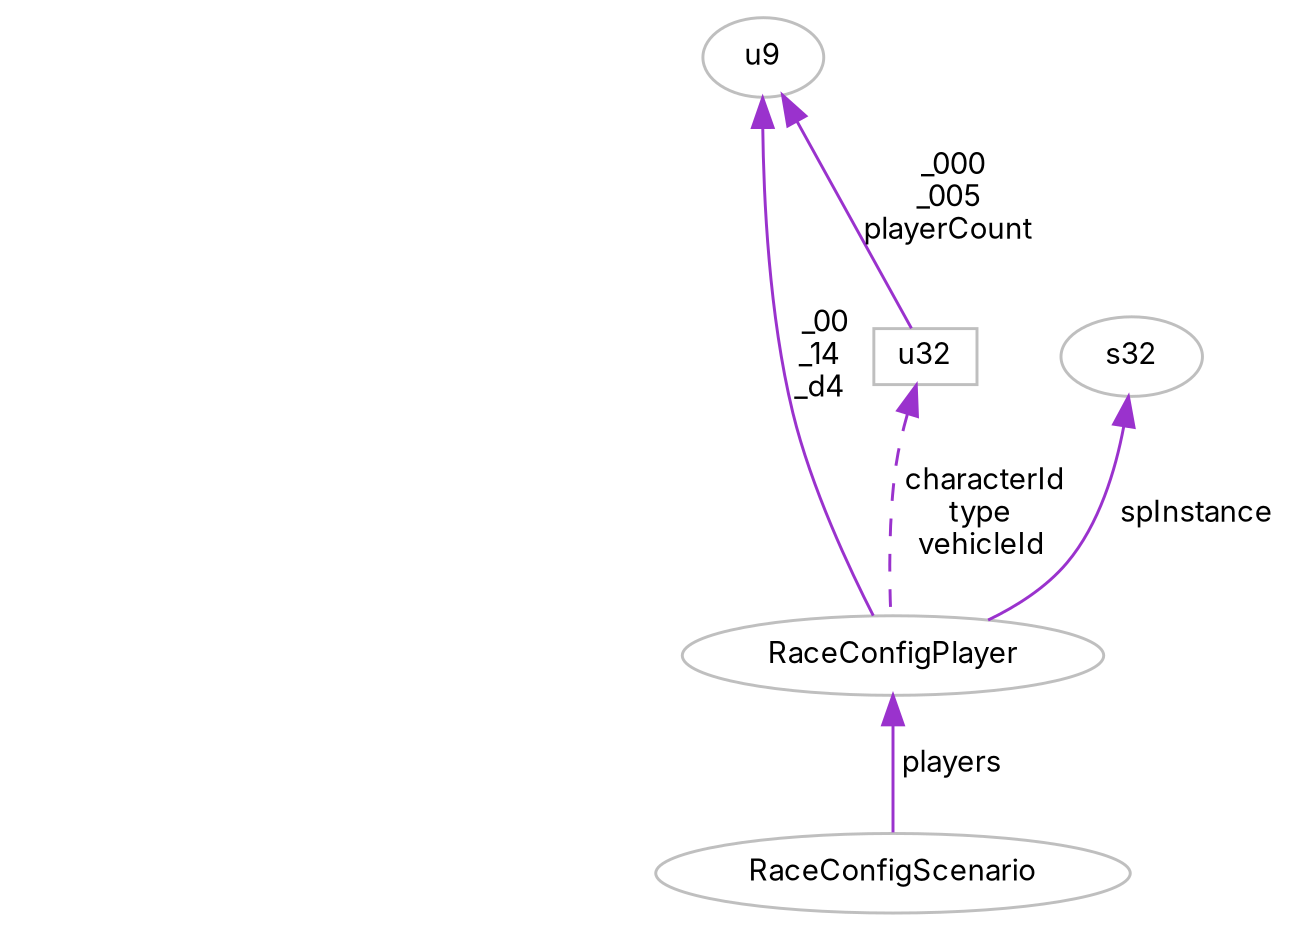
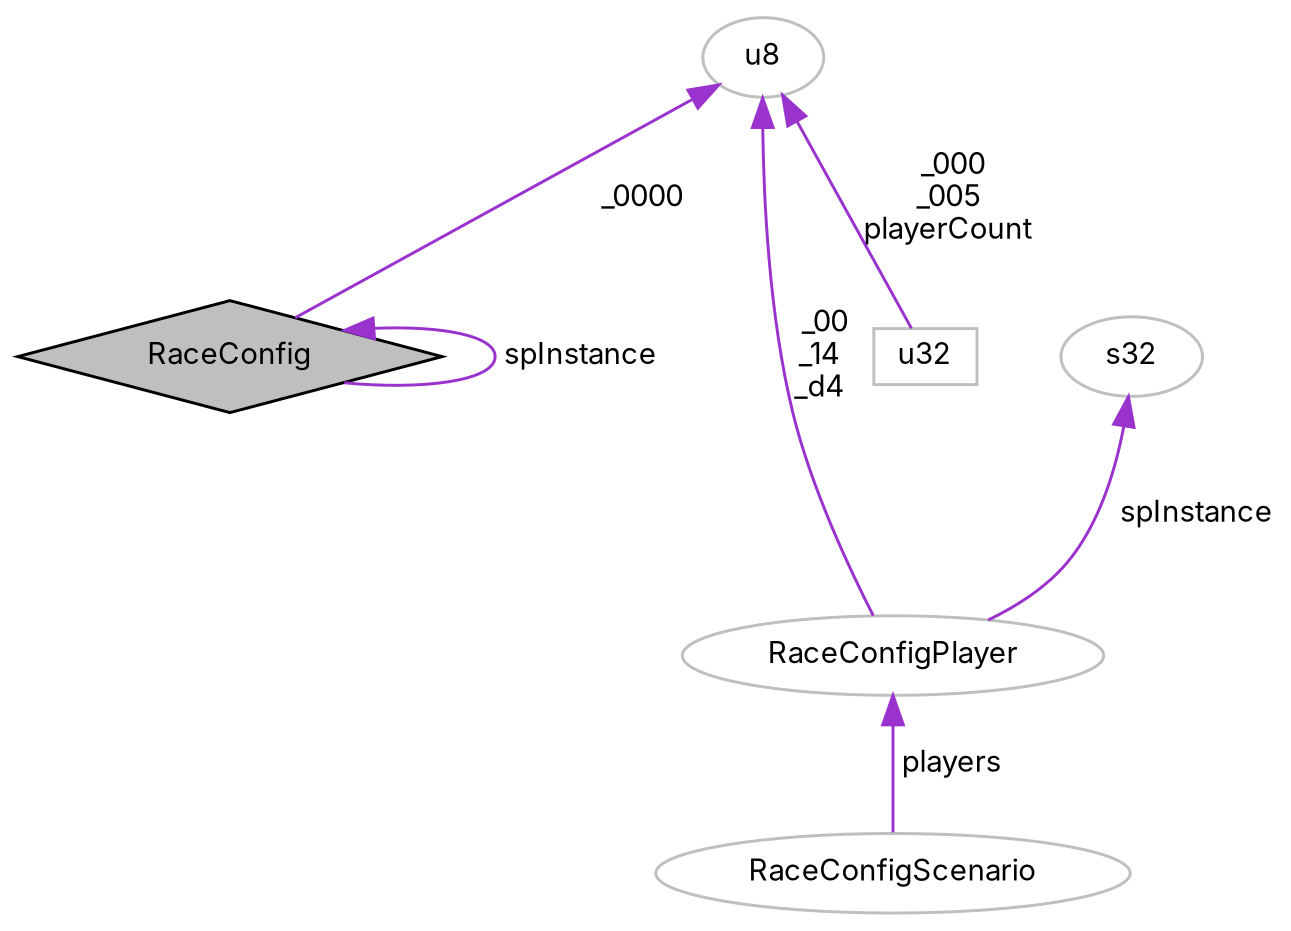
node "u9": label "u9" -> "u8"
node "RaceConfig": added
edge "RaceConfigPlayer" -> "u32": removed, label "characterId type vehicleId"
